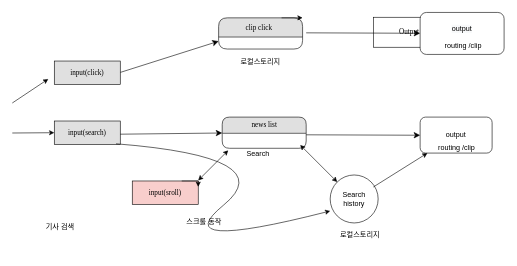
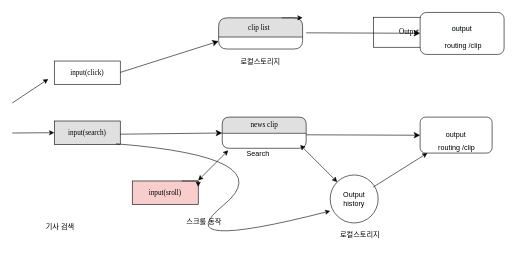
node "clip click": label "clip click" -> "clip list"
node "input(click)": fillcolor #e0e0e0 -> #ffffff
node "news list": label "news list" -> "news clip"
node "Search history": label "Search history" -> "Output history"
